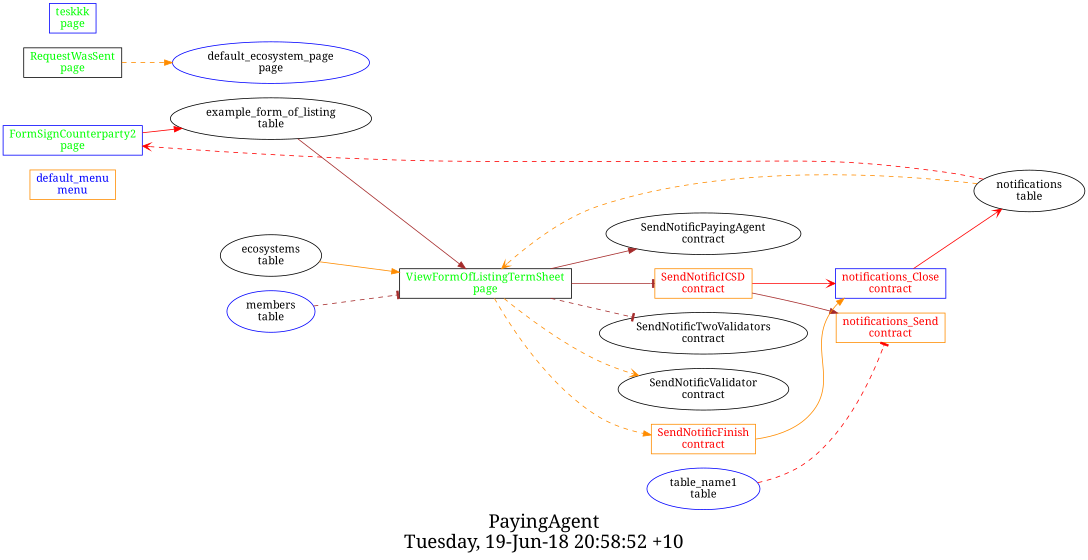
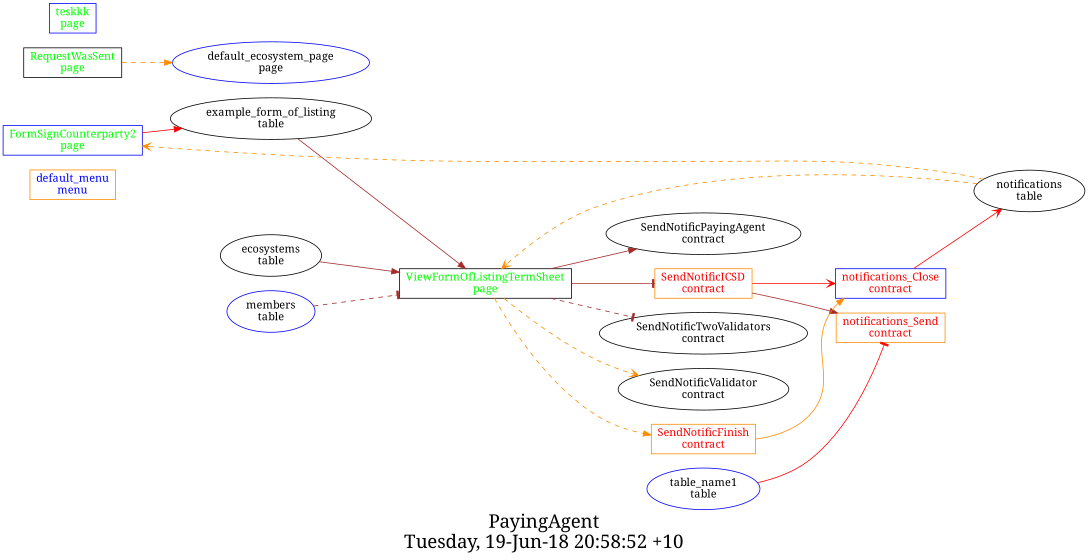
edge "notifications table" -> "FormSignCounterparty2 page": color red -> darkorange
edge "ecosystems table" -> "ViewFormOfListingTermSheet page": color darkorange -> brown
edge "table_name1 table" -> "notifications_Send contract": style dashed -> solid
